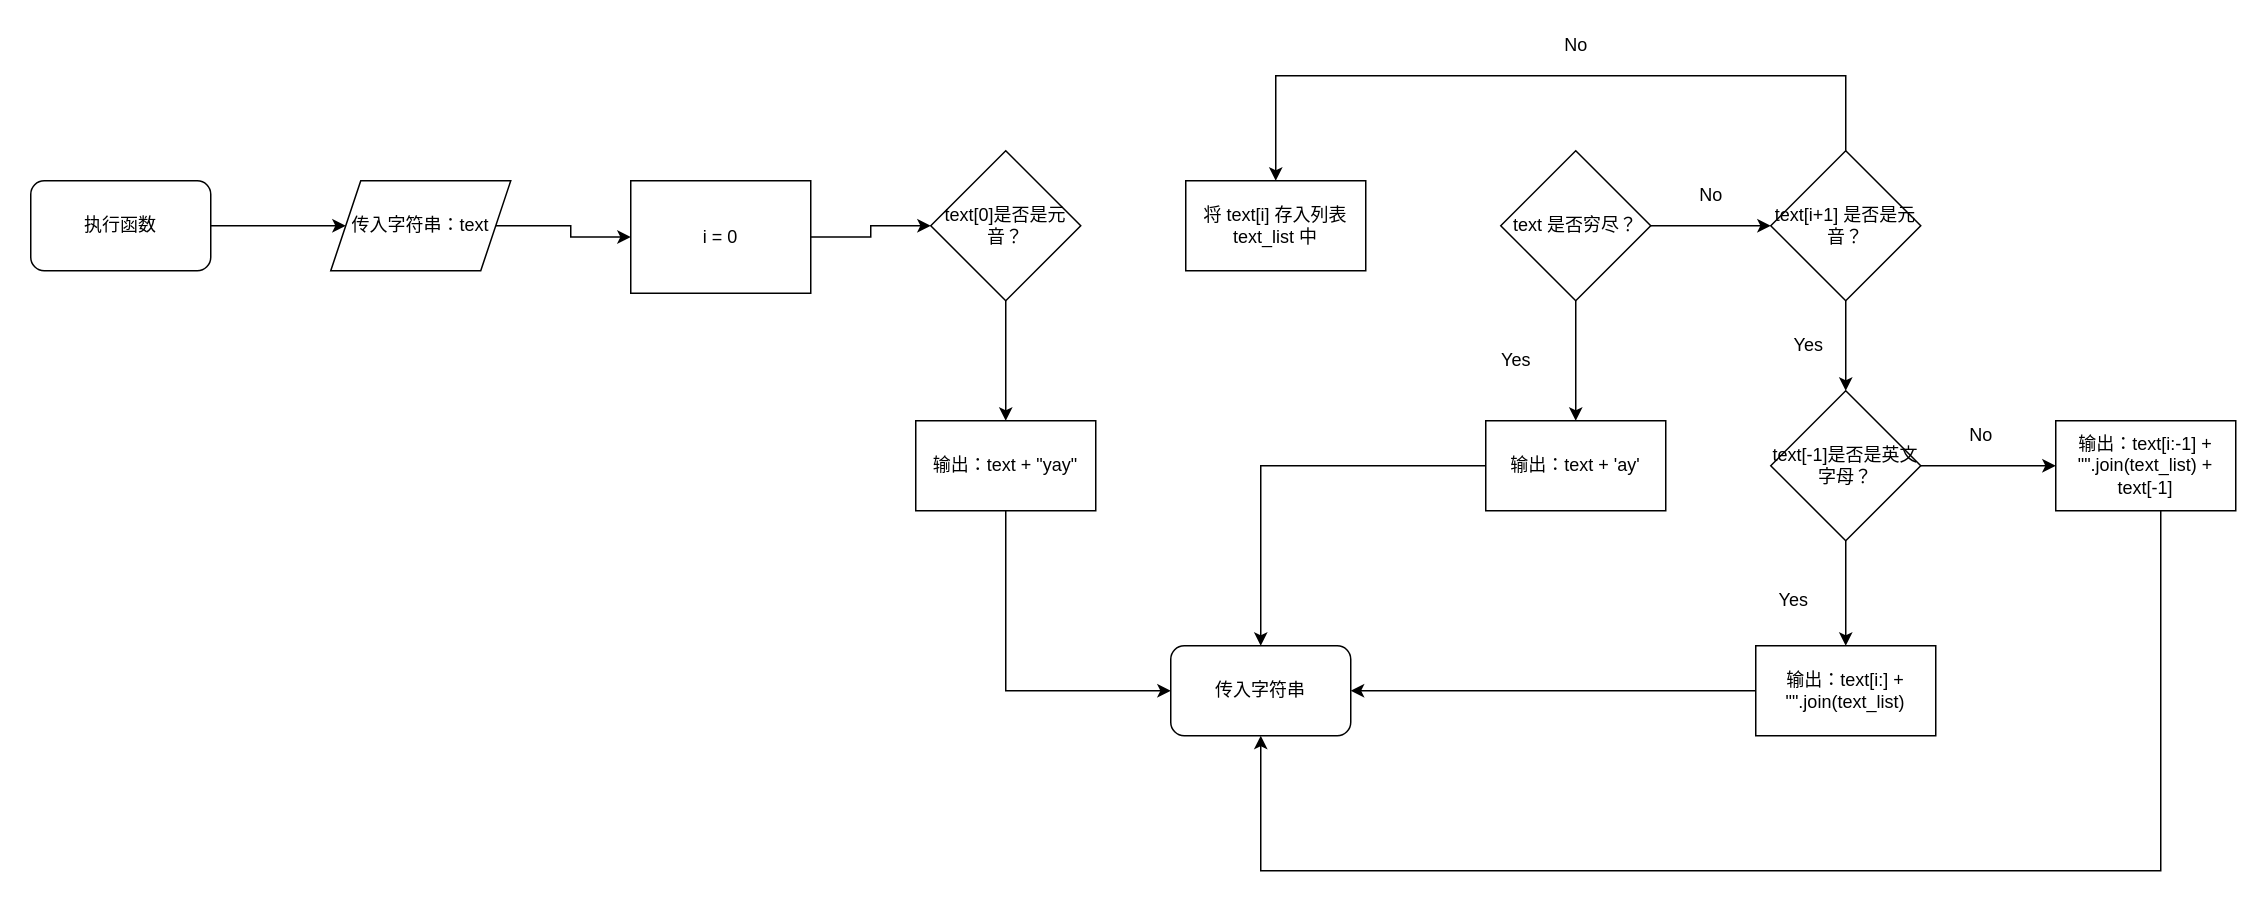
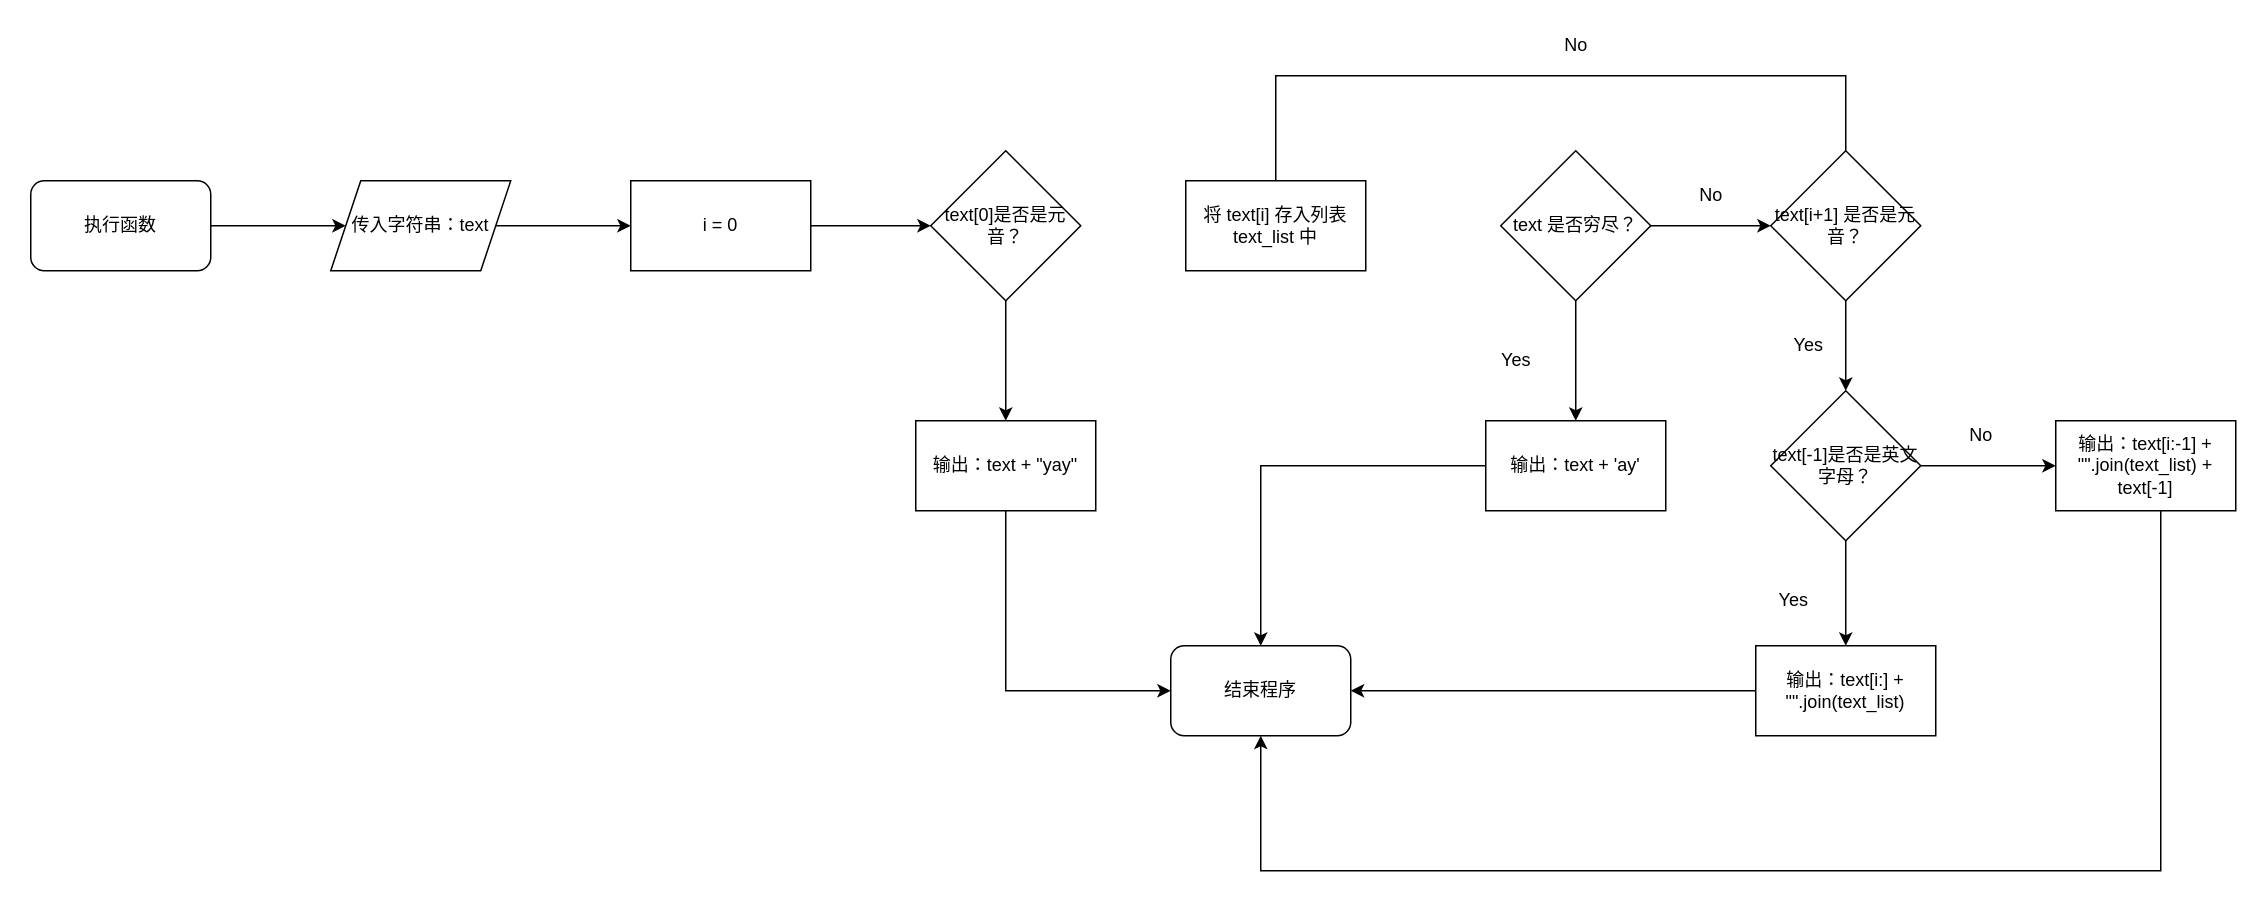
edge "text[i+1] 是否是元音？" -> "将 text[i] 存入列表 text_list 中": arrowhead classic -> none
node "i = 0": size 180x113 -> 180x90
node "传入字符串": label "传入字符串" -> "结束程序"
